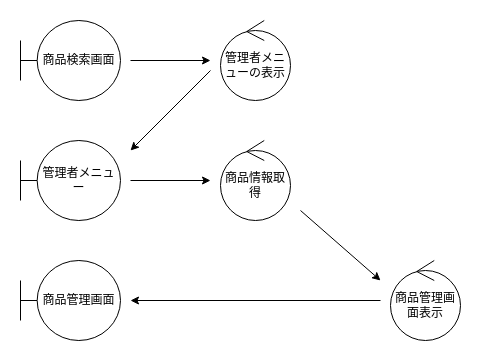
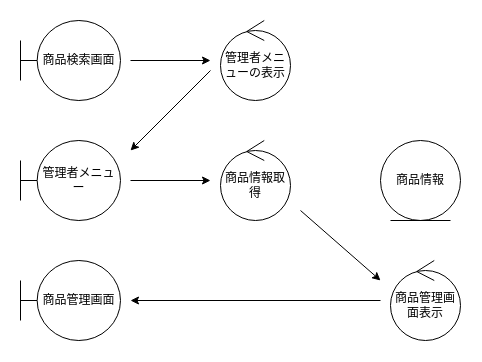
node "商品情報": added
